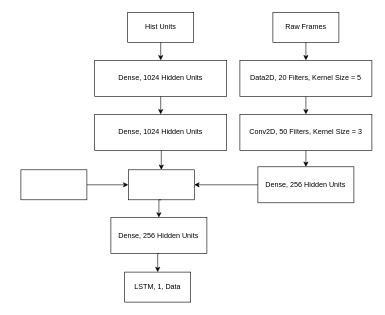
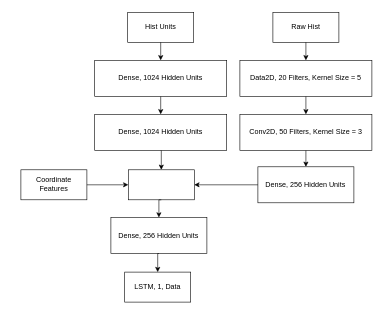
node "Raw Frames": label "Raw Frames" -> "Raw Hist"
node "Coordinate Features": added
